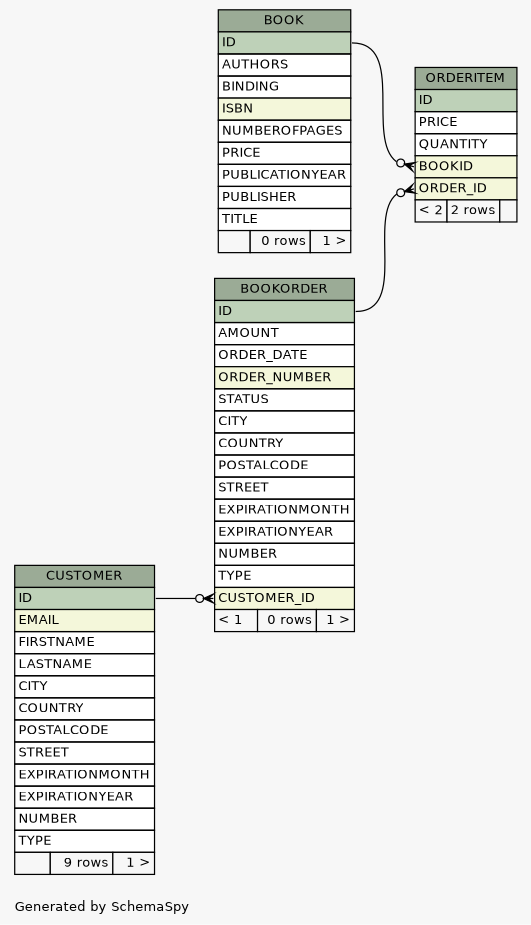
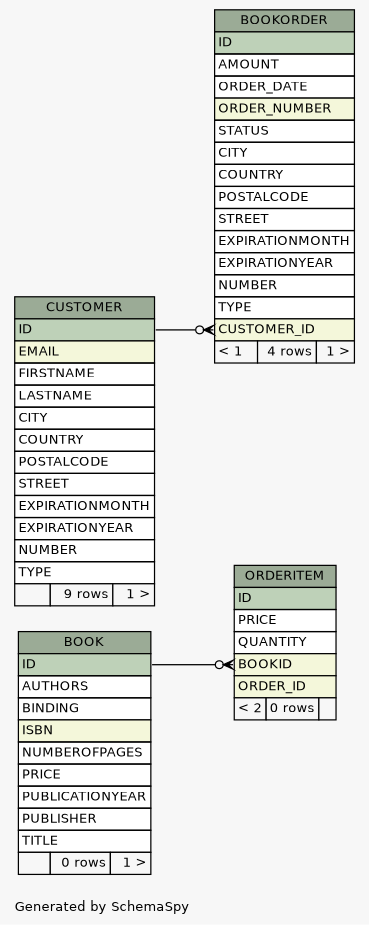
node "ORDERITEM": text "2 rows" -> "0 rows"
edge "BOOKORDER" -> "ORDERITEM": removed
node "BOOKORDER": text "0 rows" -> "4 rows"
